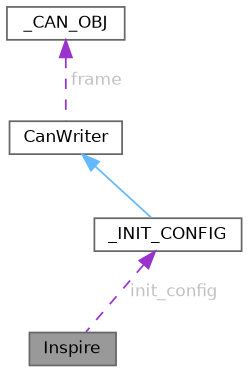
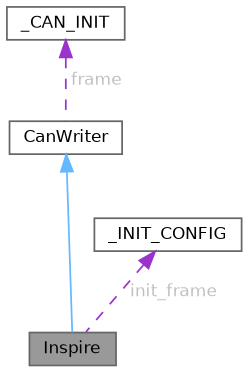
node "_CAN_OBJ": label "_CAN_OBJ" -> "_CAN_INIT"
edge "_INIT_CONFIG" -> "CanWriter": now "Inspire" -> "CanWriter"
edge "Inspire" -> "_INIT_CONFIG": label " init_config" -> " init_frame"
